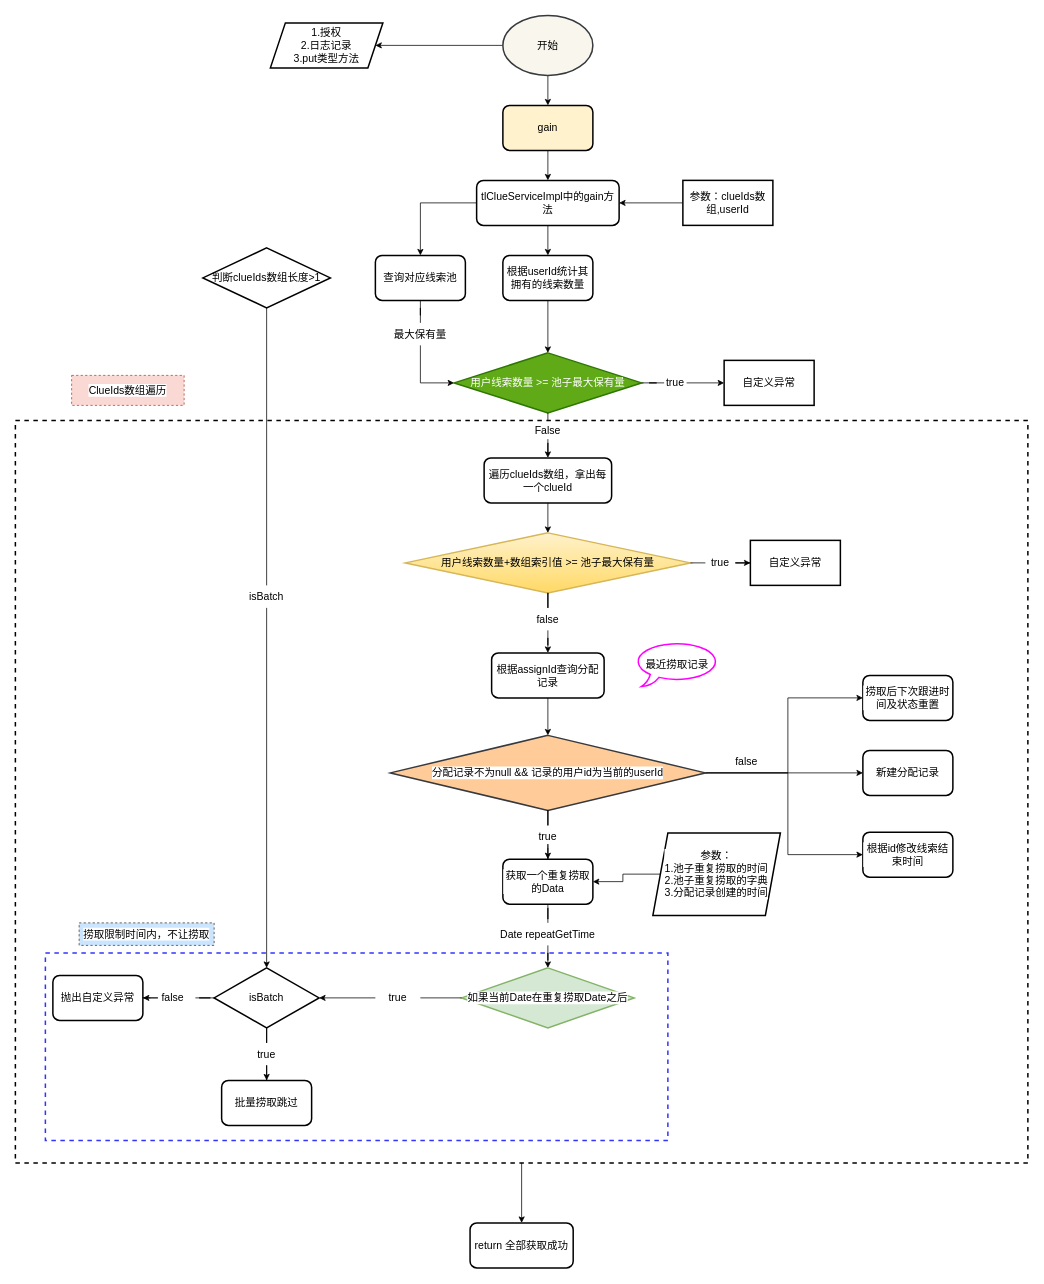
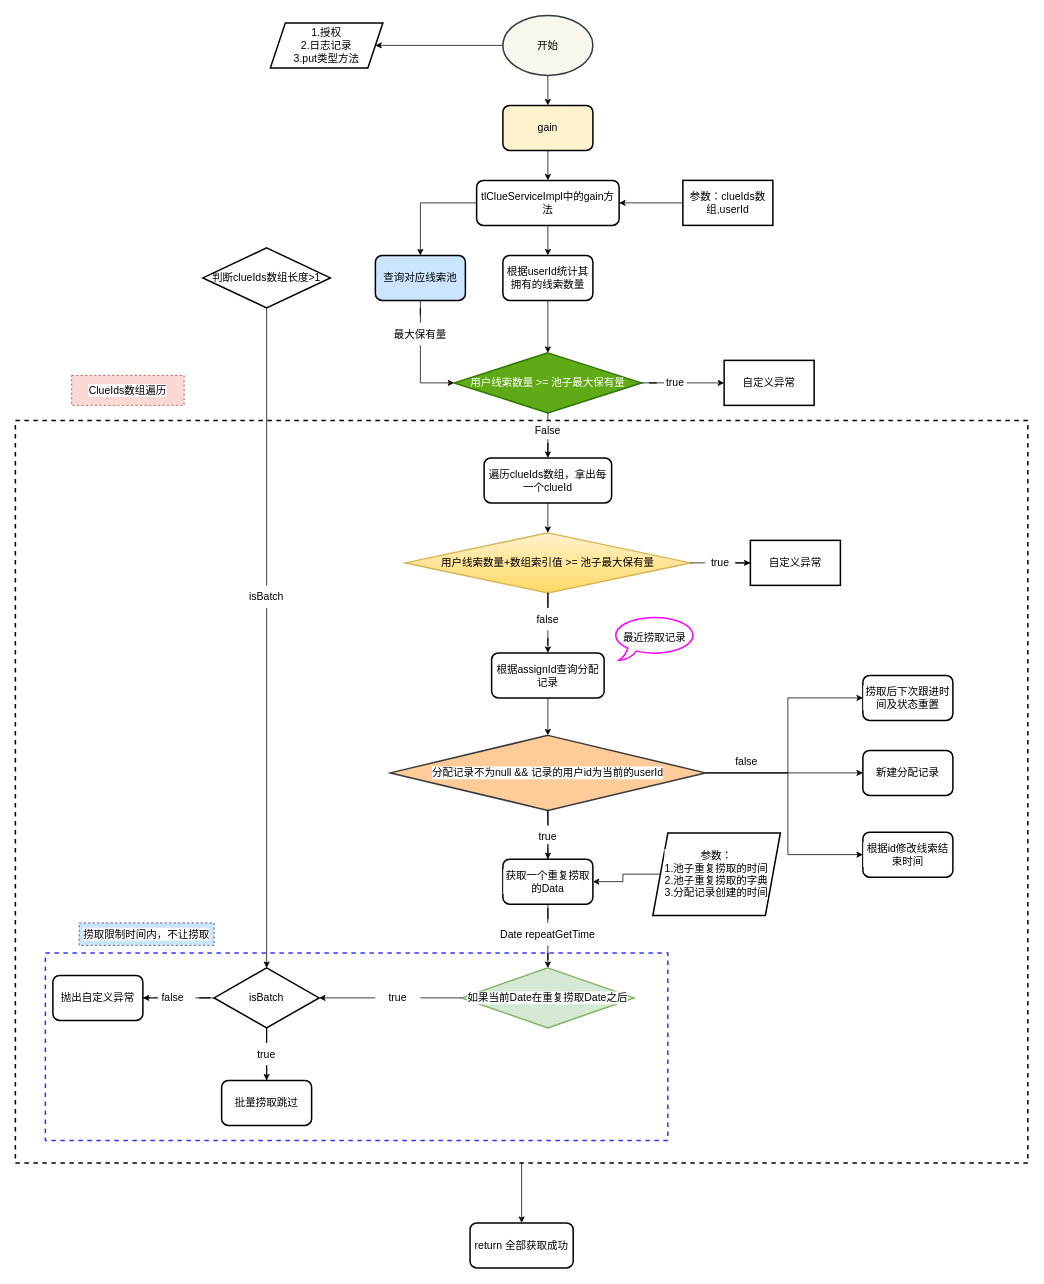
node "查询对应线索池": fillcolor #ffffff -> #cce5ff
node "最近捞取记录": moved (677, 664) -> (655, 638)
